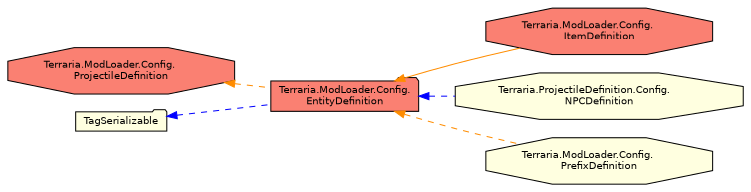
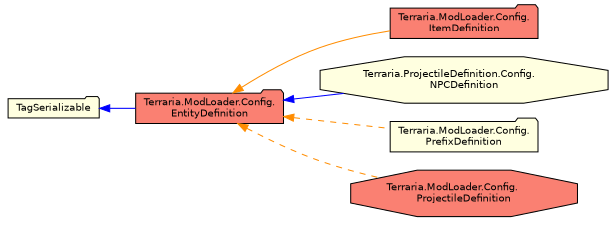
node "Terraria.ModLoader.Config. ItemDefinition": shape octagon -> folder
edge "Terraria.ModLoader.Config. EntityDefinition" -> "Terraria.ModLoader.Config. ProjectileDefinition": reversed
edge "Terraria.ProjectileDefinition.Config. NPCDefinition" -> "Terraria.ModLoader.Config. EntityDefinition": style dashed -> solid
edge "Terraria.ModLoader.Config. EntityDefinition" -> "TagSerializable": style dashed -> solid
node "Terraria.ModLoader.Config. PrefixDefinition": shape octagon -> folder
